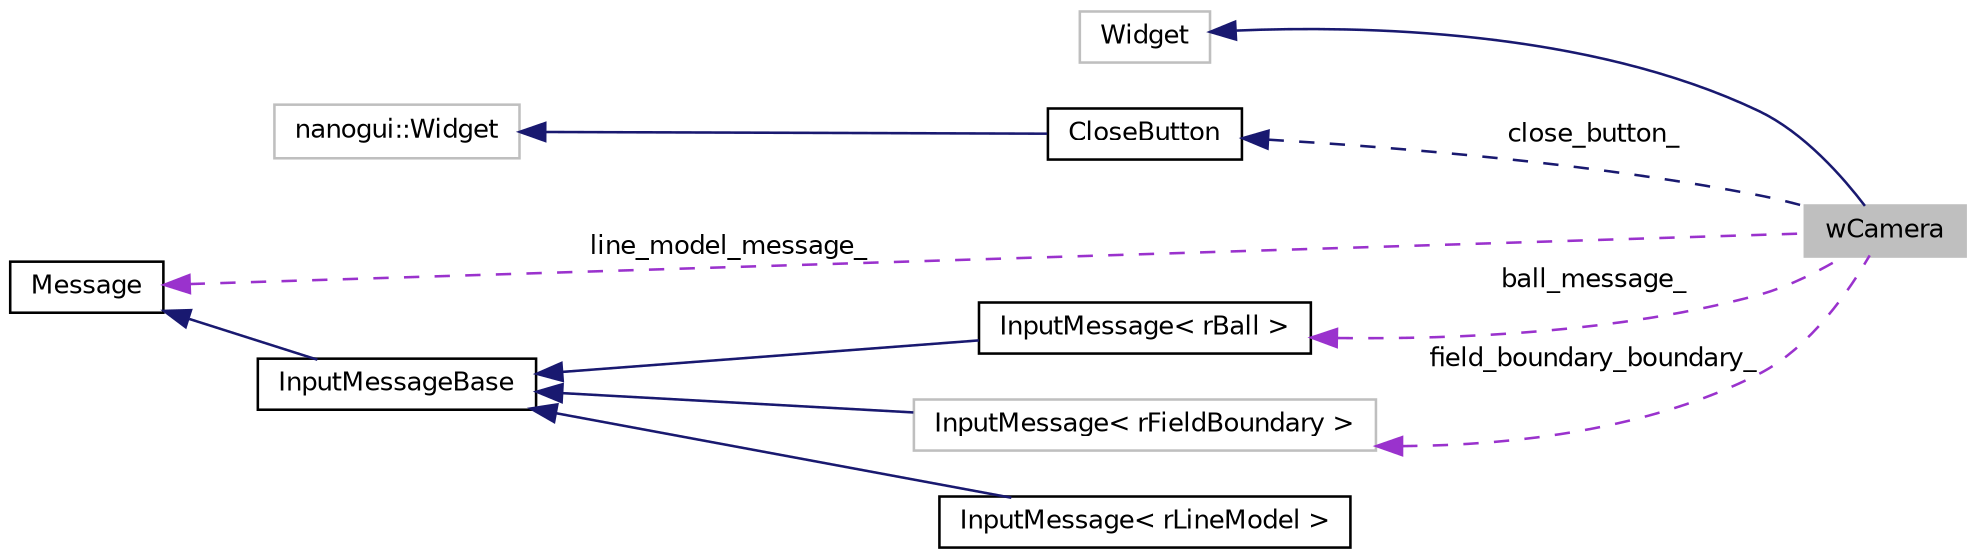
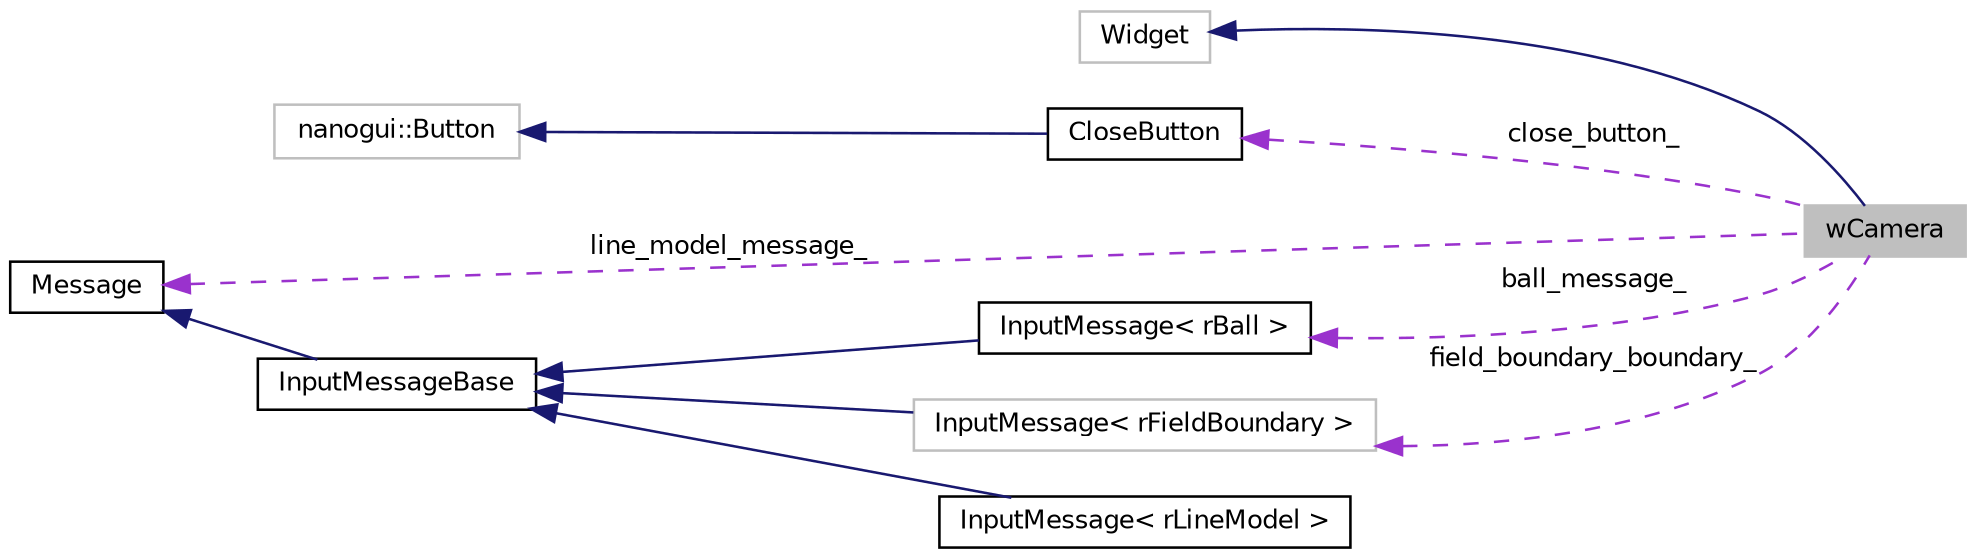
node "nanogui::Widget": label "nanogui::Widget" -> "nanogui::Button"
edge "wCamera" -> "CloseButton": color midnightblue -> darkorchid3
